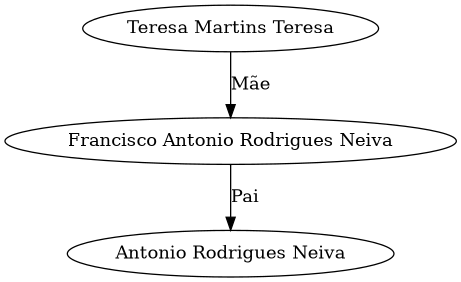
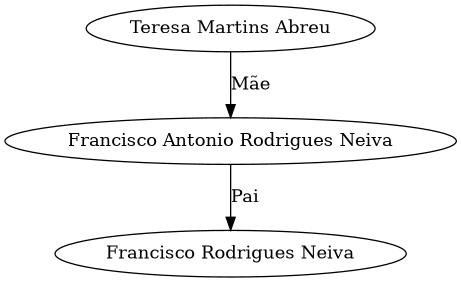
node "Teresa Martins Teresa": label "Teresa Martins Teresa" -> "Teresa Martins Abreu"
node "Antonio Rodrigues Neiva": label "Antonio Rodrigues Neiva" -> "Francisco Rodrigues Neiva"
